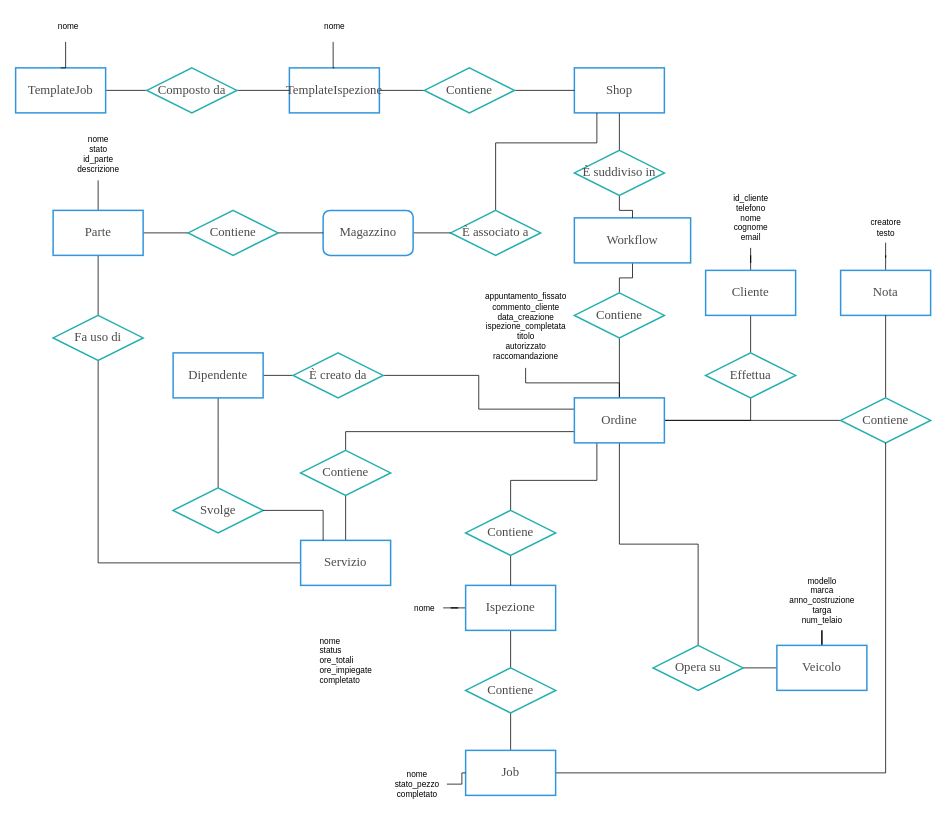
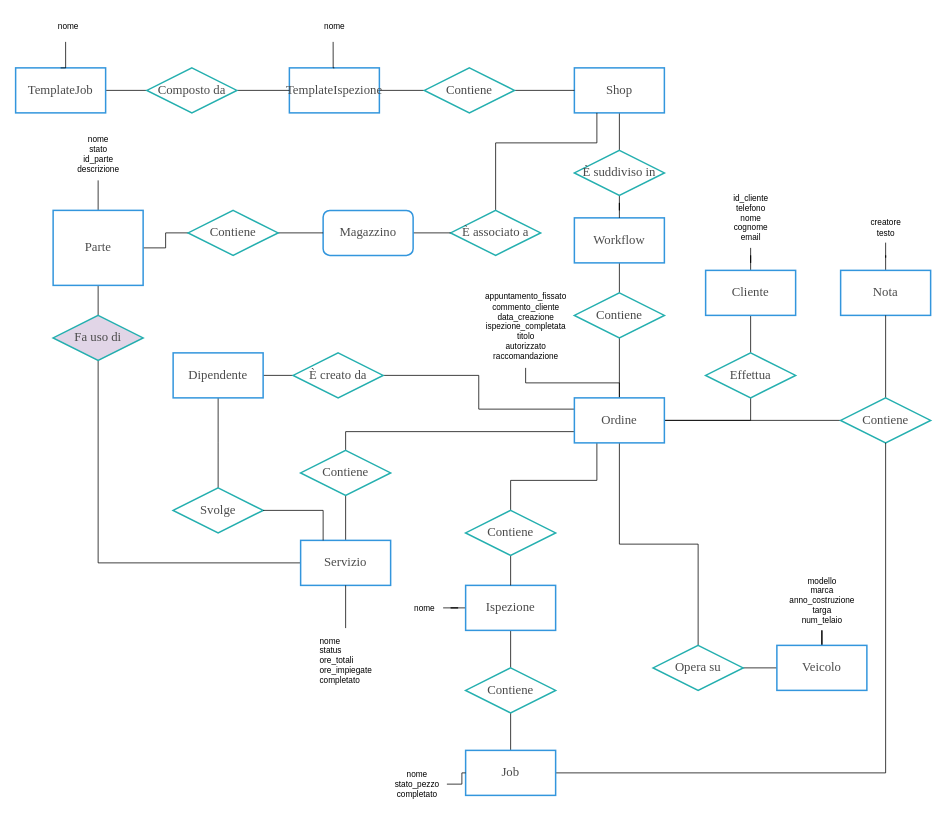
node "Parte": size 90x45 -> 90x75
node "Workflow": size 116x45 -> 90x45
node "Fa uso di": fillcolor #ffffff -> #e1d5e7
edge "Servizio" -- "nome status ore_totali ore_impiegate completato": added
